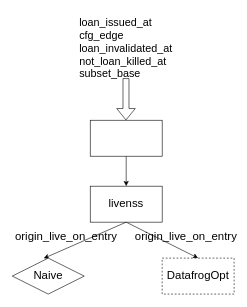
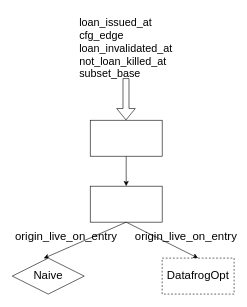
node "livenss": removed
